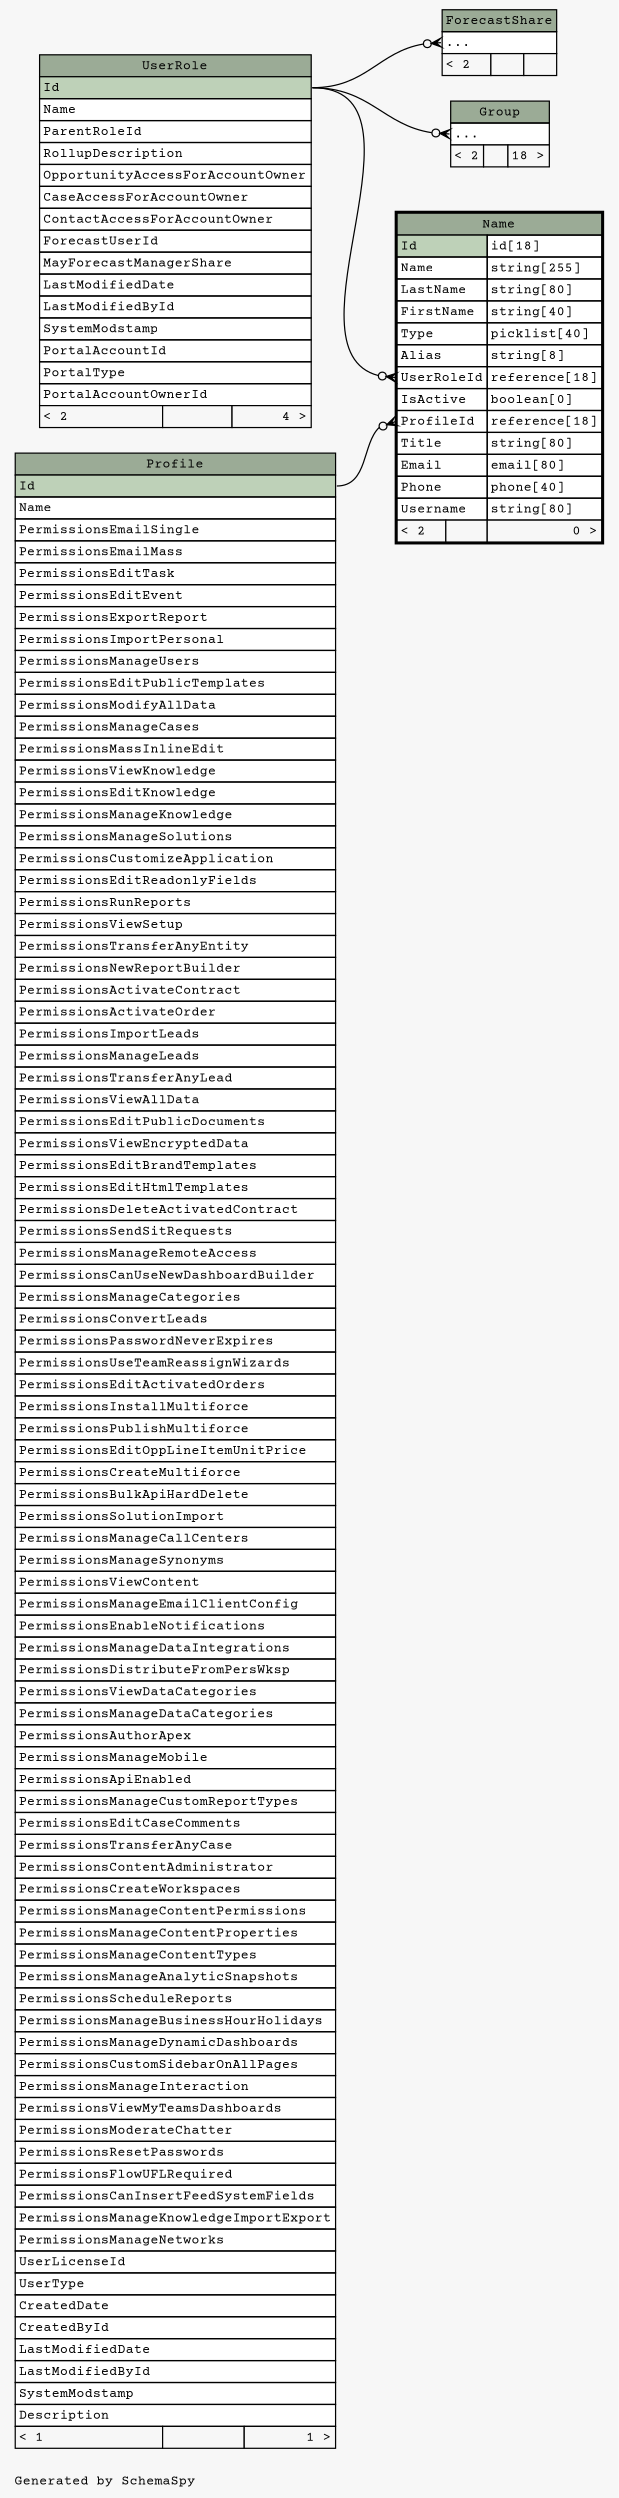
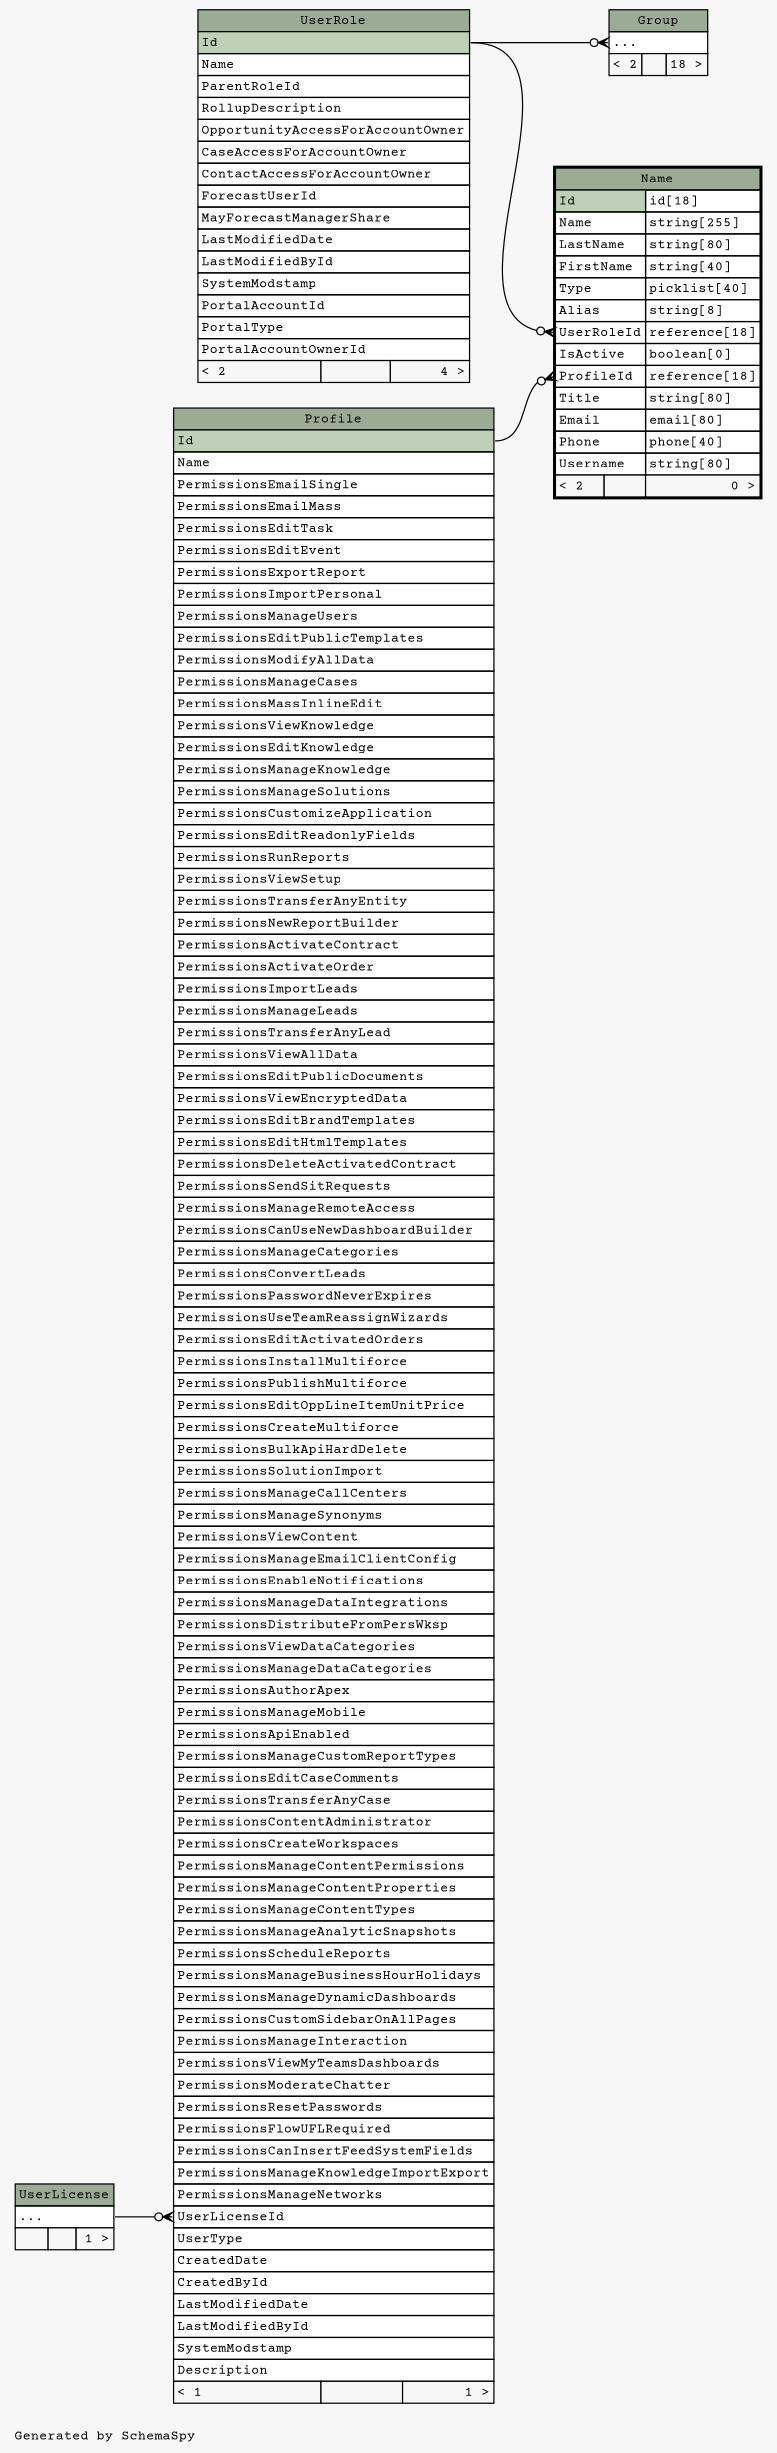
node "ForecastShare": removed
node "UserLicense": added
